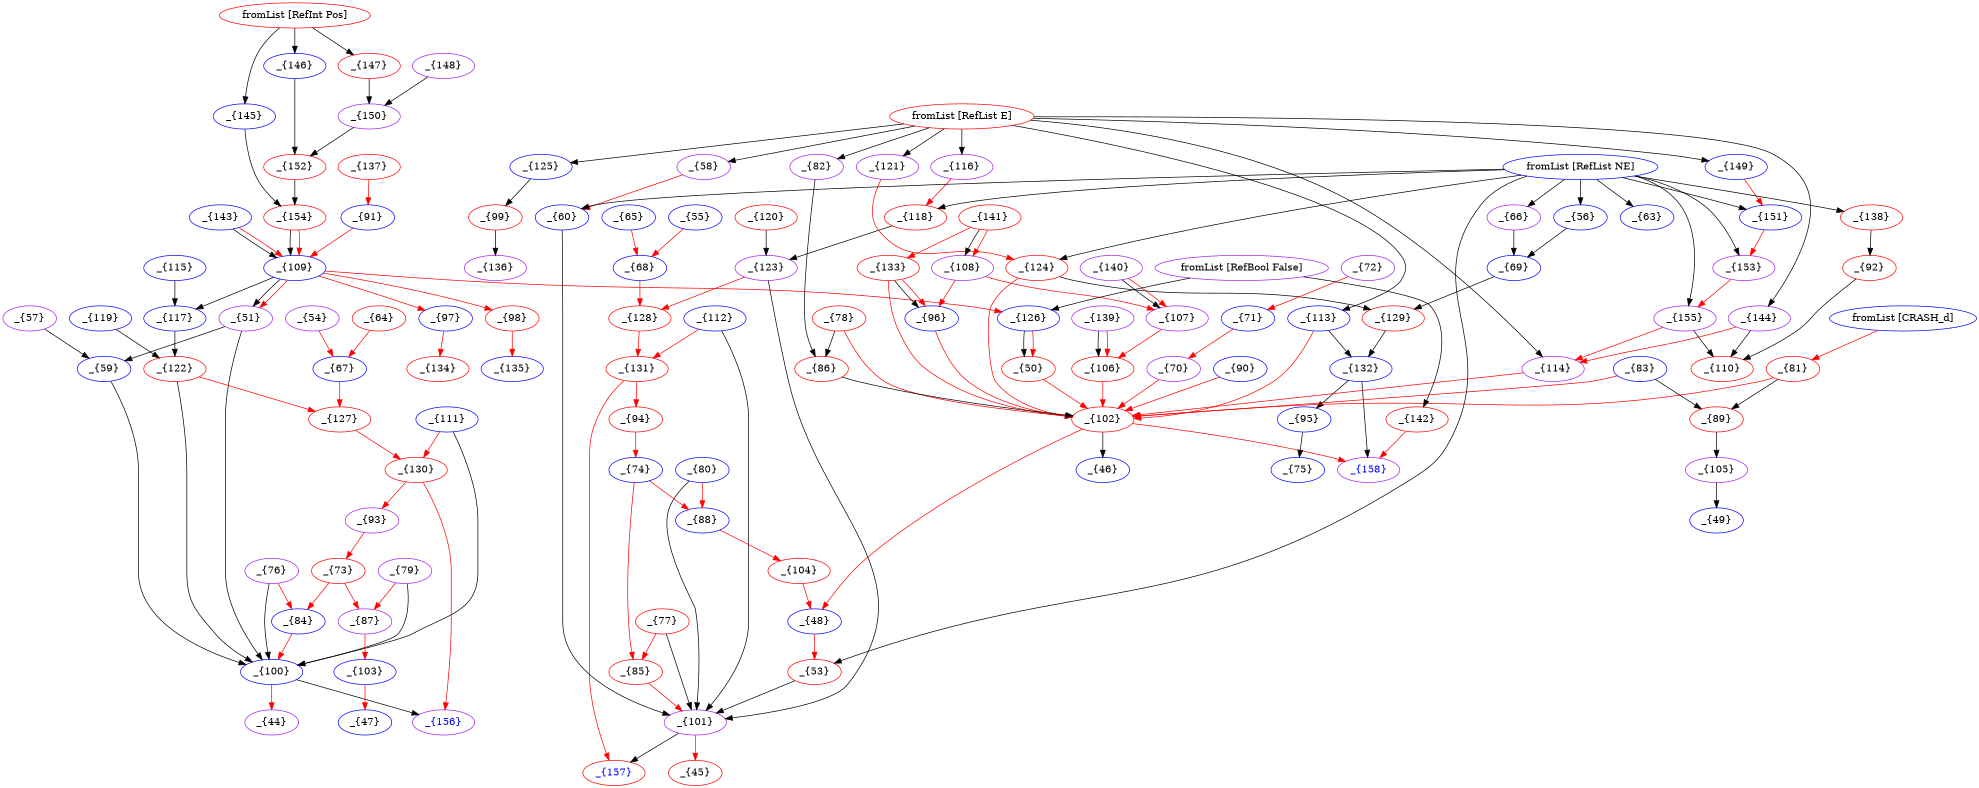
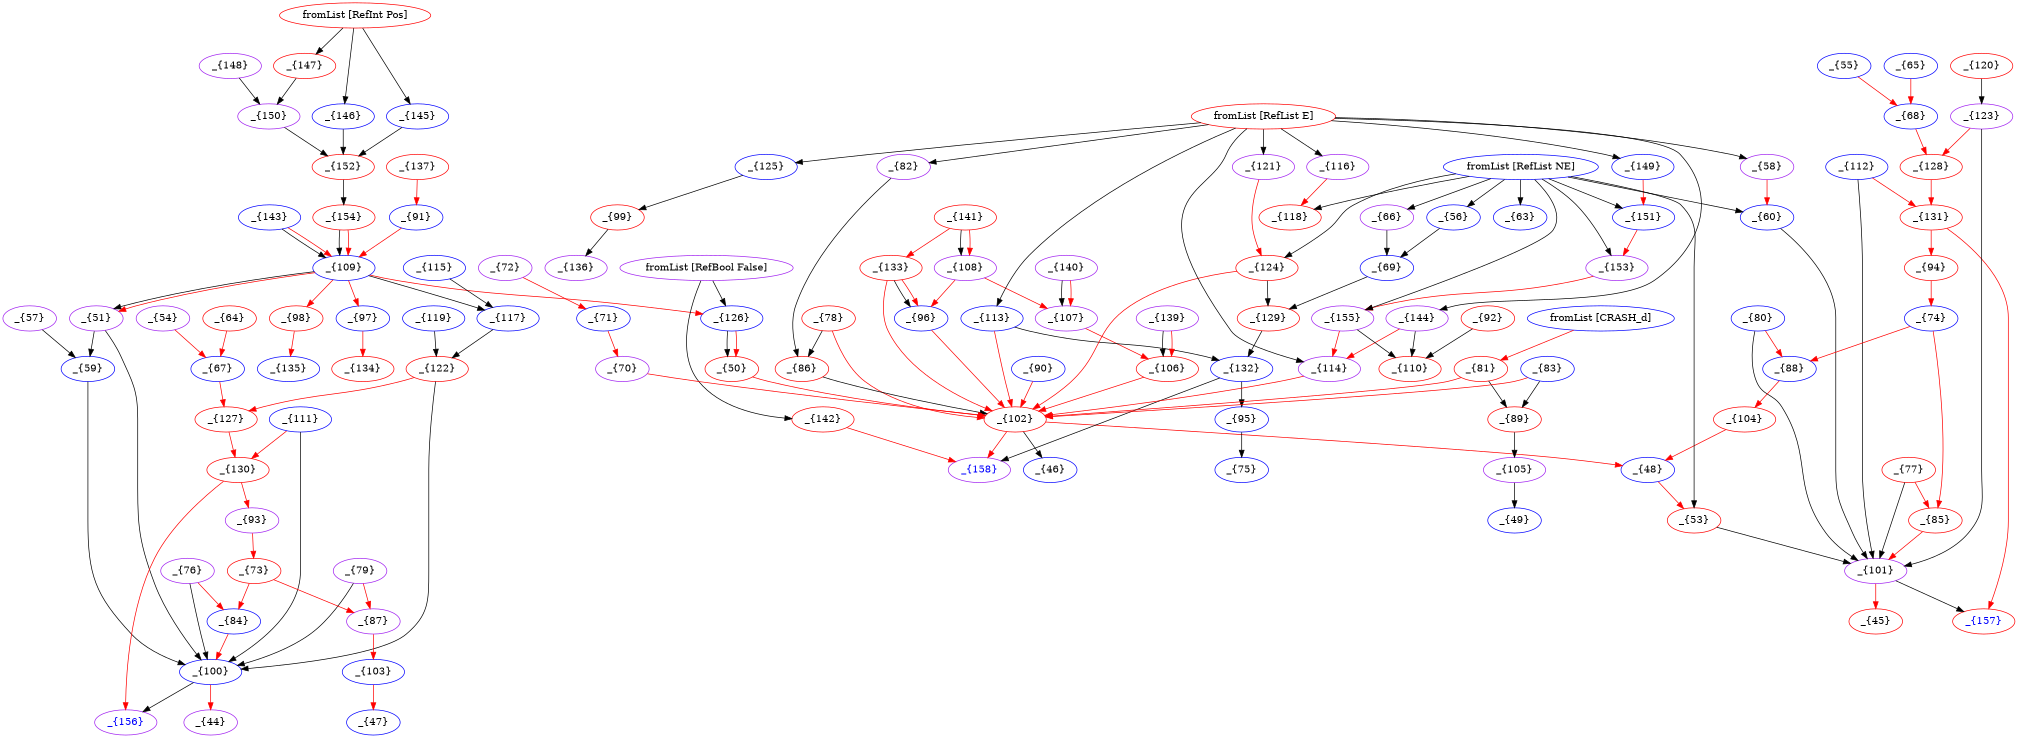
edge "_{145}" -> "_{154}": now "_{145}" -> "_{152}"
node "_{138}": removed
edge "_{118}" -> "_{123}": removed
